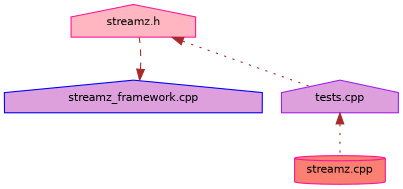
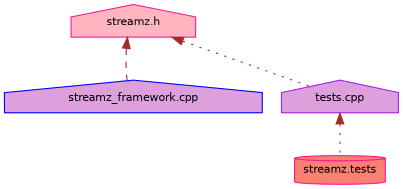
edge "streamz.h" -> "streamz_framework.cpp": reversed
node "streamz.cpp": label "streamz.cpp" -> "streamz.tests"
